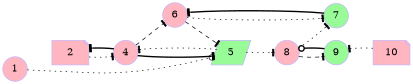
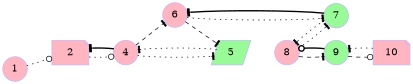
edge "5" -> "8": now "7" -> "8"
edge "2" -> "4": arrowhead tee -> odot
edge "4" -> "5": style bold -> dotted
edge "9" -> "10": added
edge "1" -> "5": now "1" -> "2"
